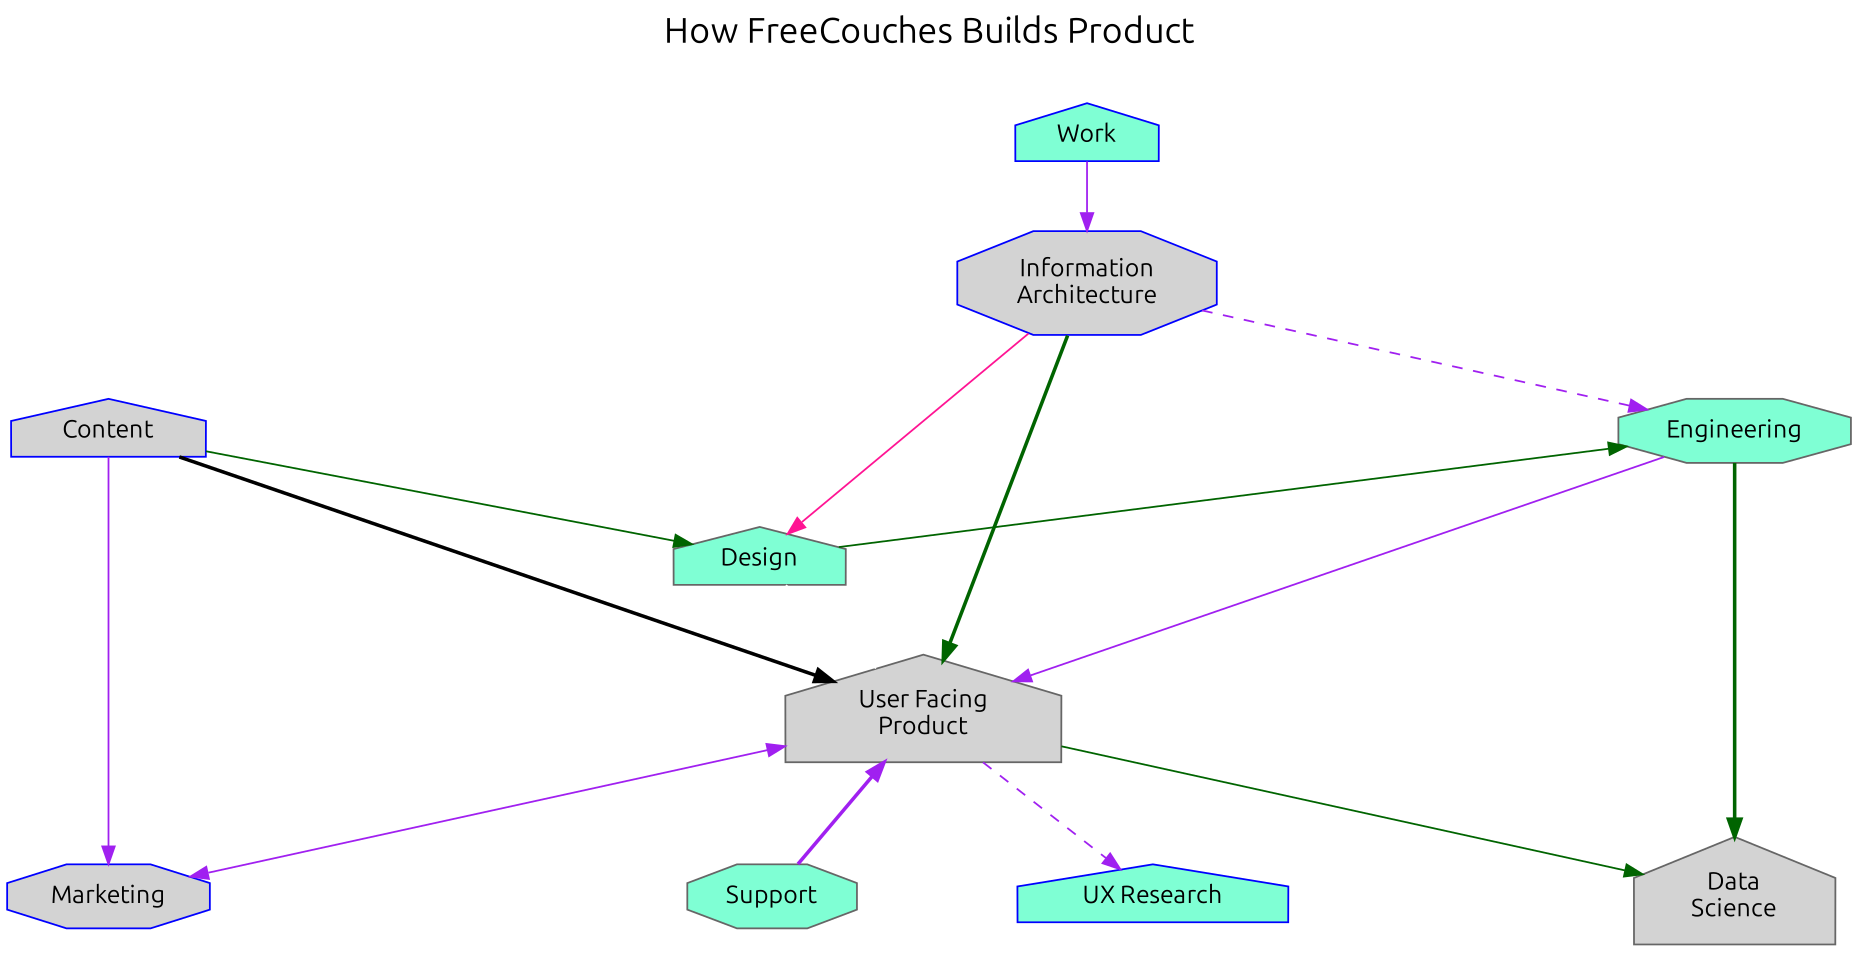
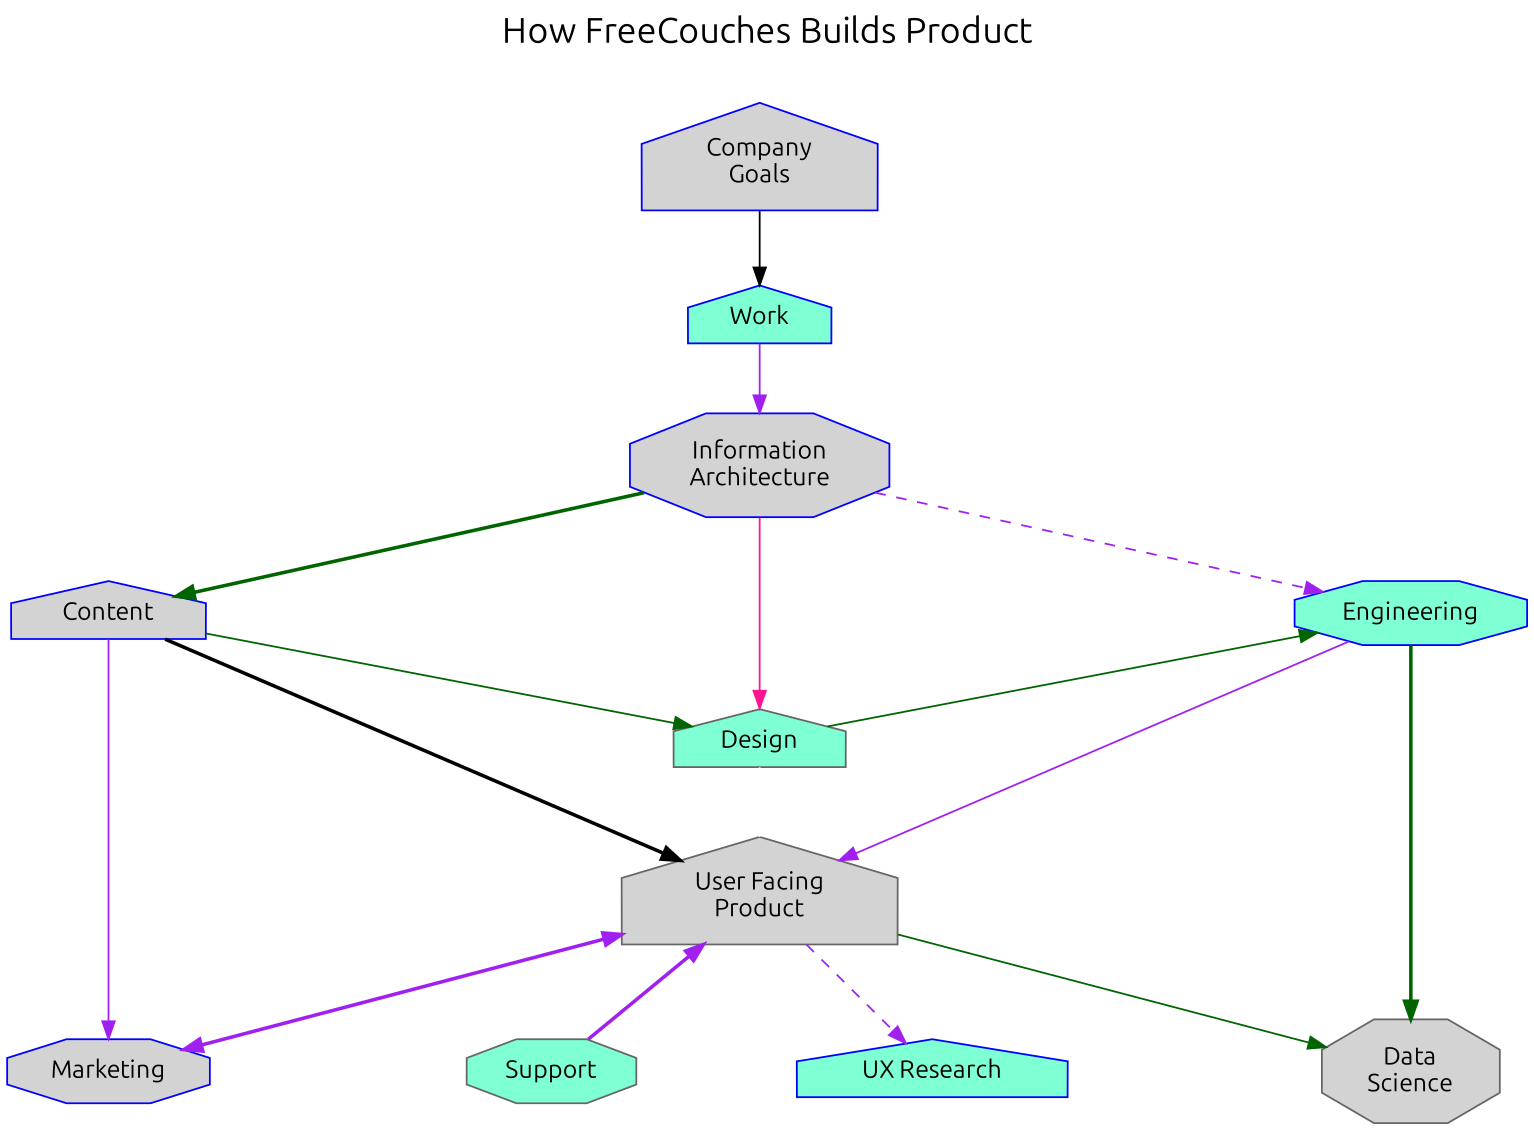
node "Company Goals": added
node "Engineering": color gray40 -> blue
edge "Information Architecture" -> "User Facing Product": now "Information Architecture" -> "Content"
edge "User Facing Product" -- "Marketing": style solid -> bold
node "Data Science": shape house -> octagon
